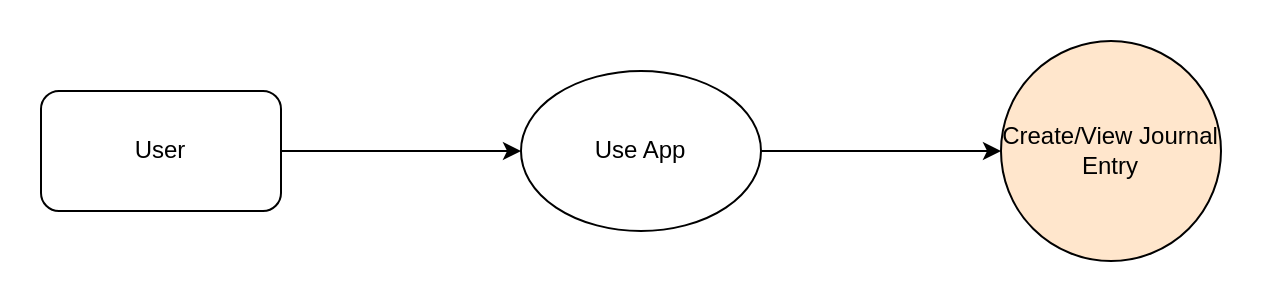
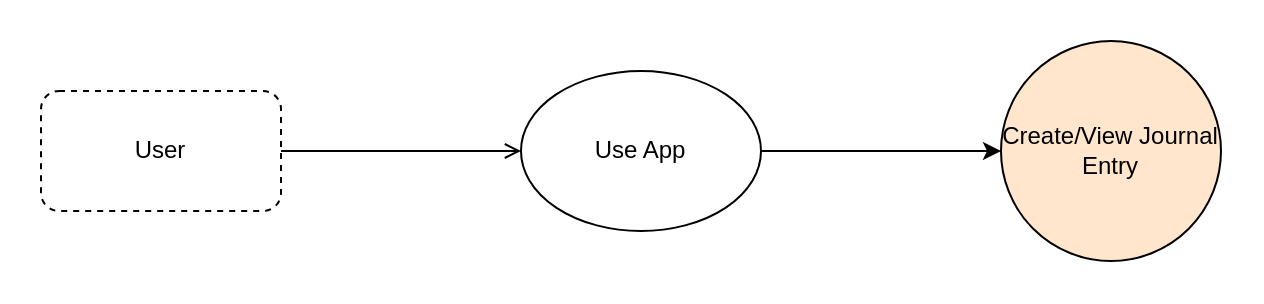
node "User": style solid -> dashed
edge "User" -> "Use App": arrowhead classic -> open
